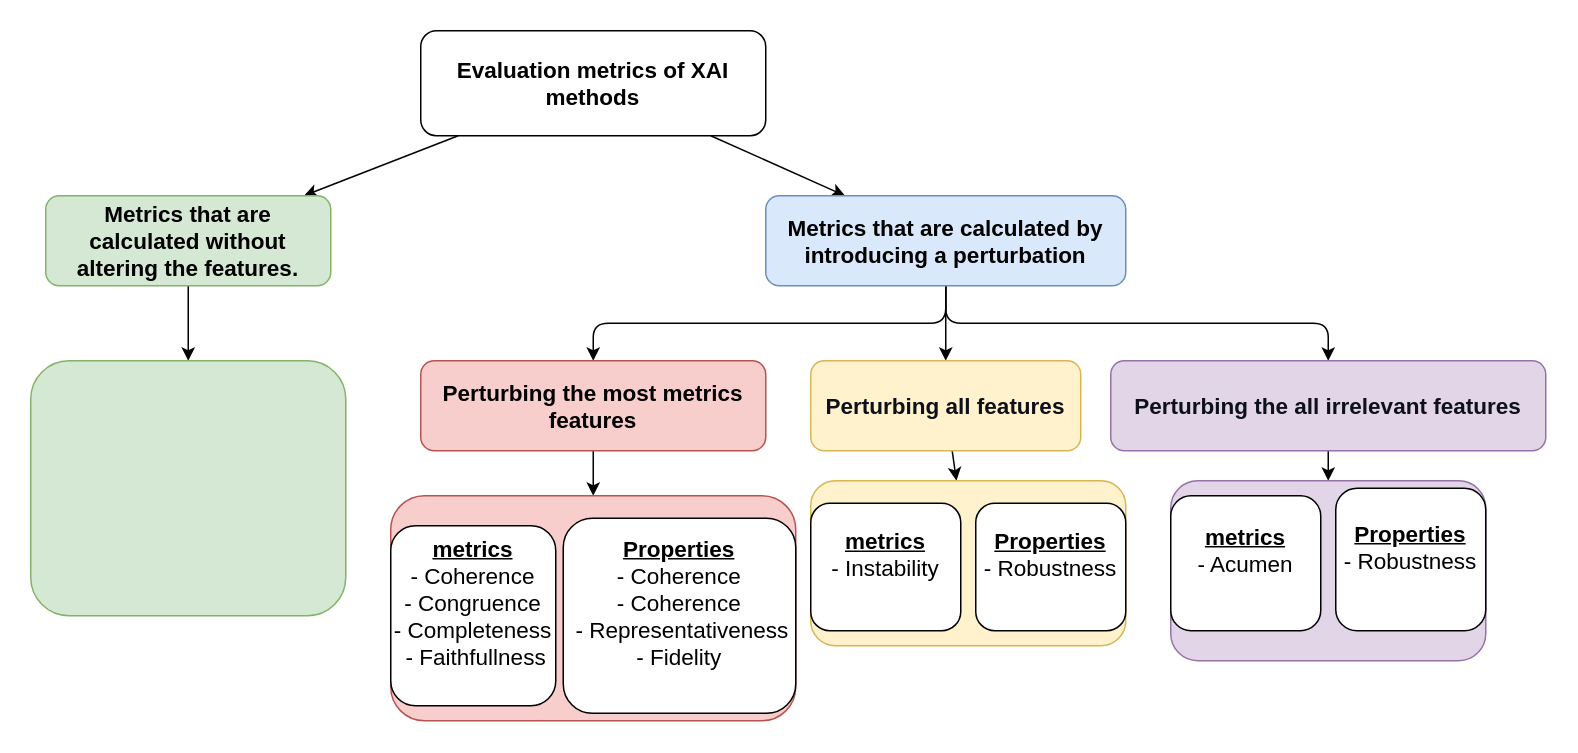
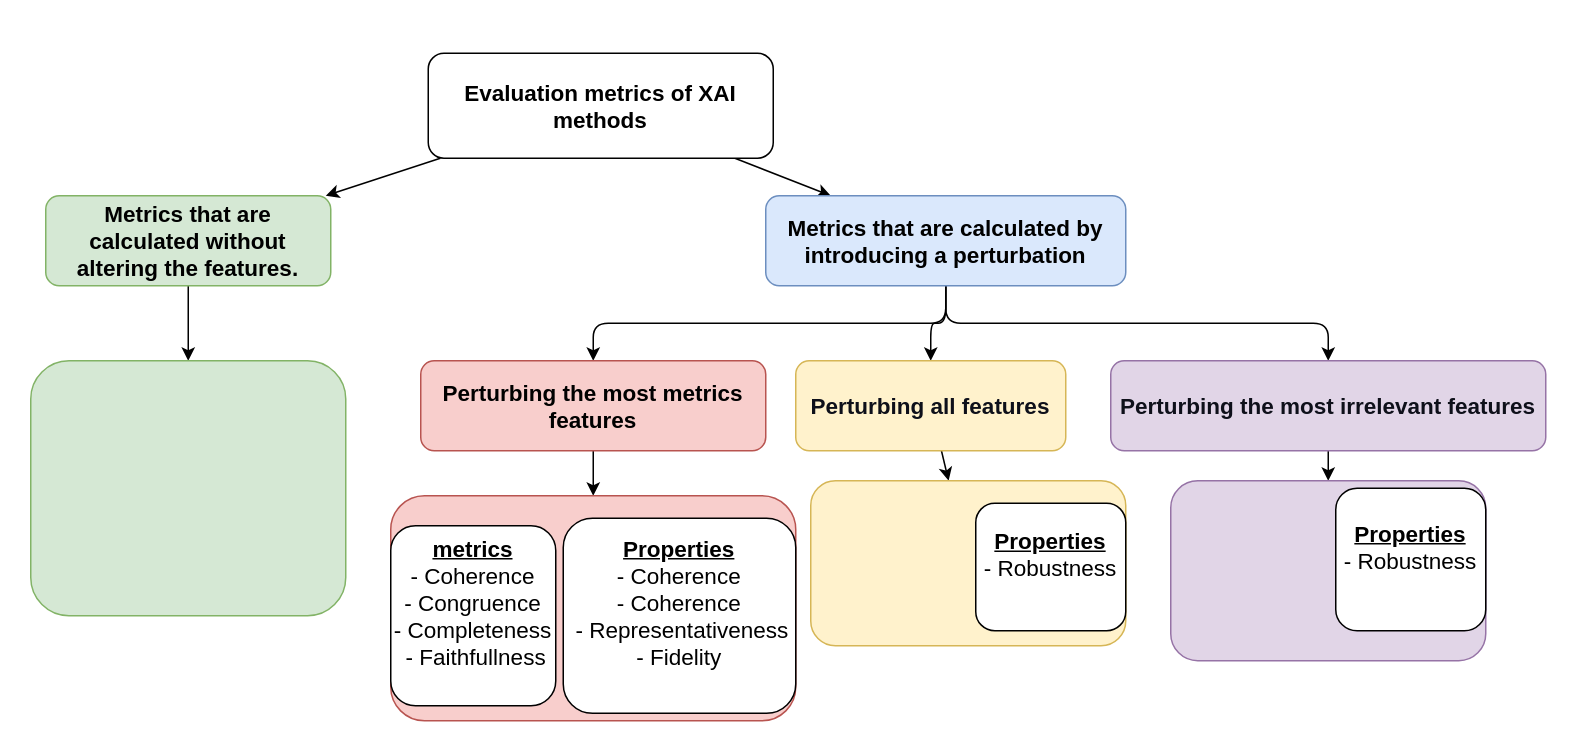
node "Evaluation metrics of XAI methods": moved (593, 83) -> (601, 106)
node "Perturbing all features": moved (946, 406) -> (931, 406)
node "Perturbing the all irrelevant features": label "Perturbing the all irrelevant features" -> "Perturbing the most irrelevant features"
node "metrics - Acumen": removed
node "metrics - Instability": removed
